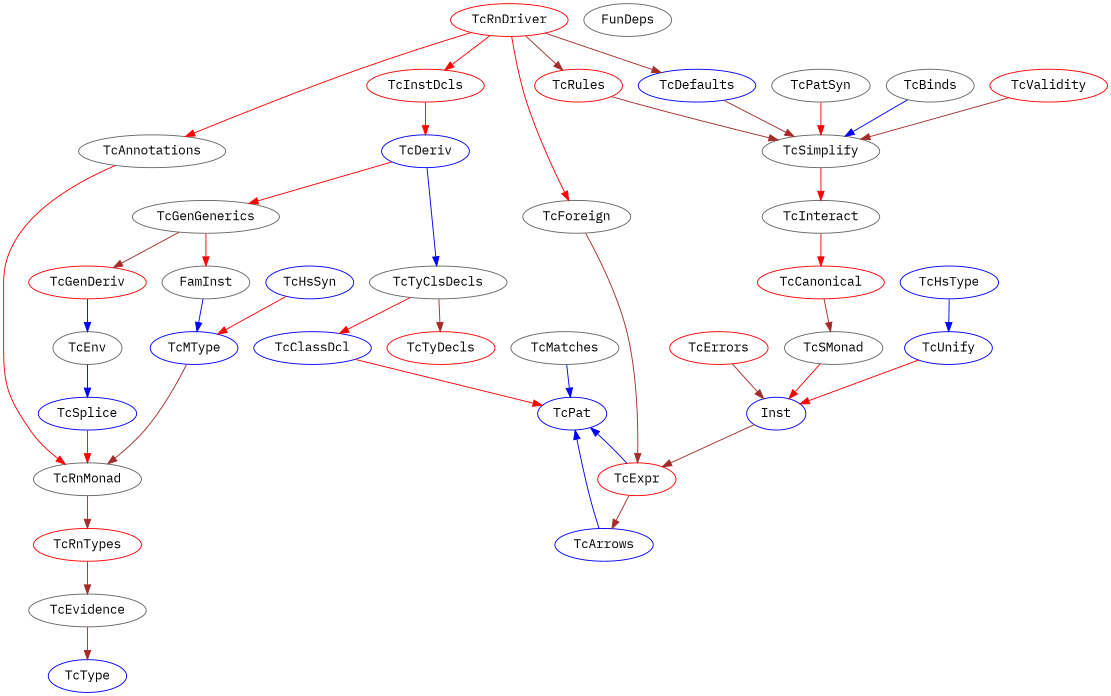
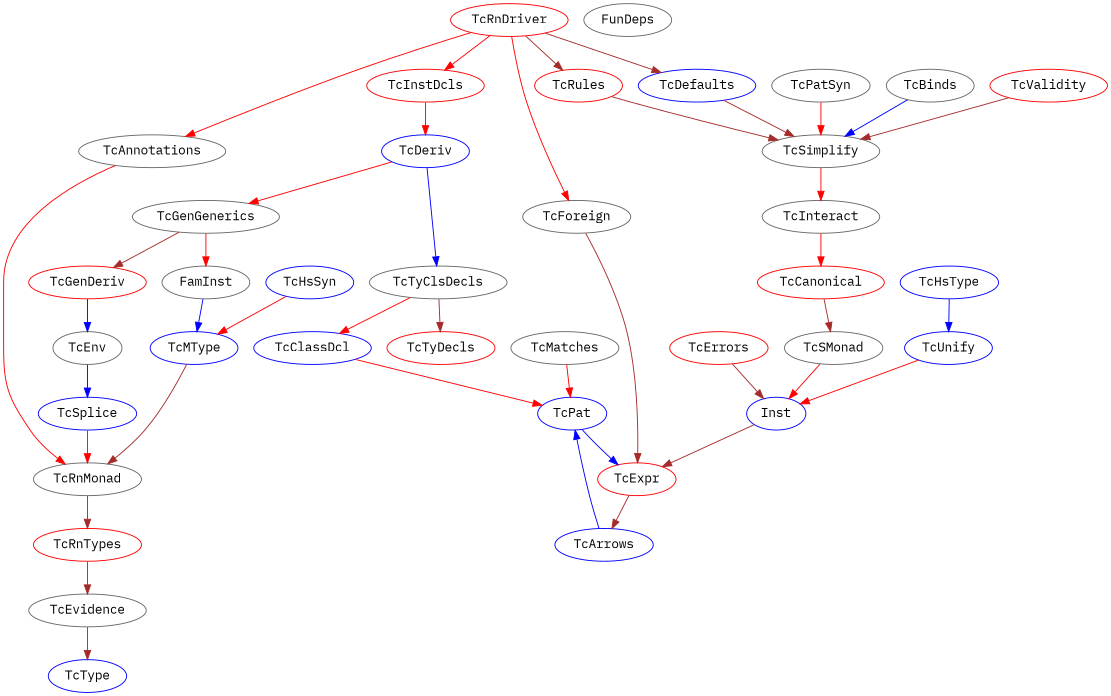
edge "TcMatches" -> "TcPat": color blue -> red
edge "TcExpr" -> "TcPat": reversed
